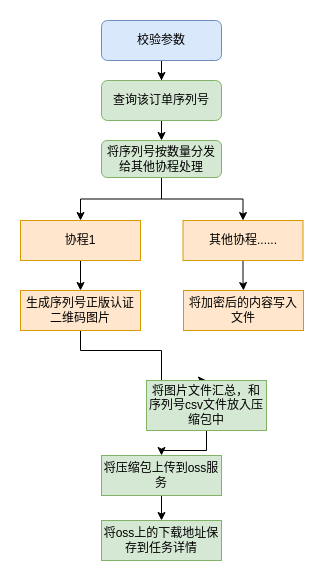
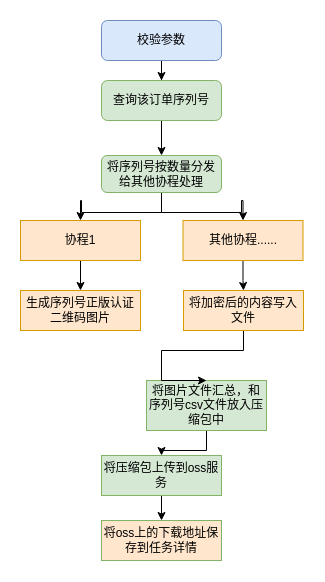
node "将序列号按数量分发给其他协程处理": moved (162, 159) -> (162, 174)
edge "生成序列号正版认证二维码图片" -> "将图片文件汇总，和序列号csv文件放入压缩包中": removed
edge "将加密后的内容写入文件" -> "将图片文件汇总，和序列号csv文件放入压缩包中": added
node "将oss上的下载地址保存到任务详情": fillcolor #d5e8d4 -> #ffe6cc
